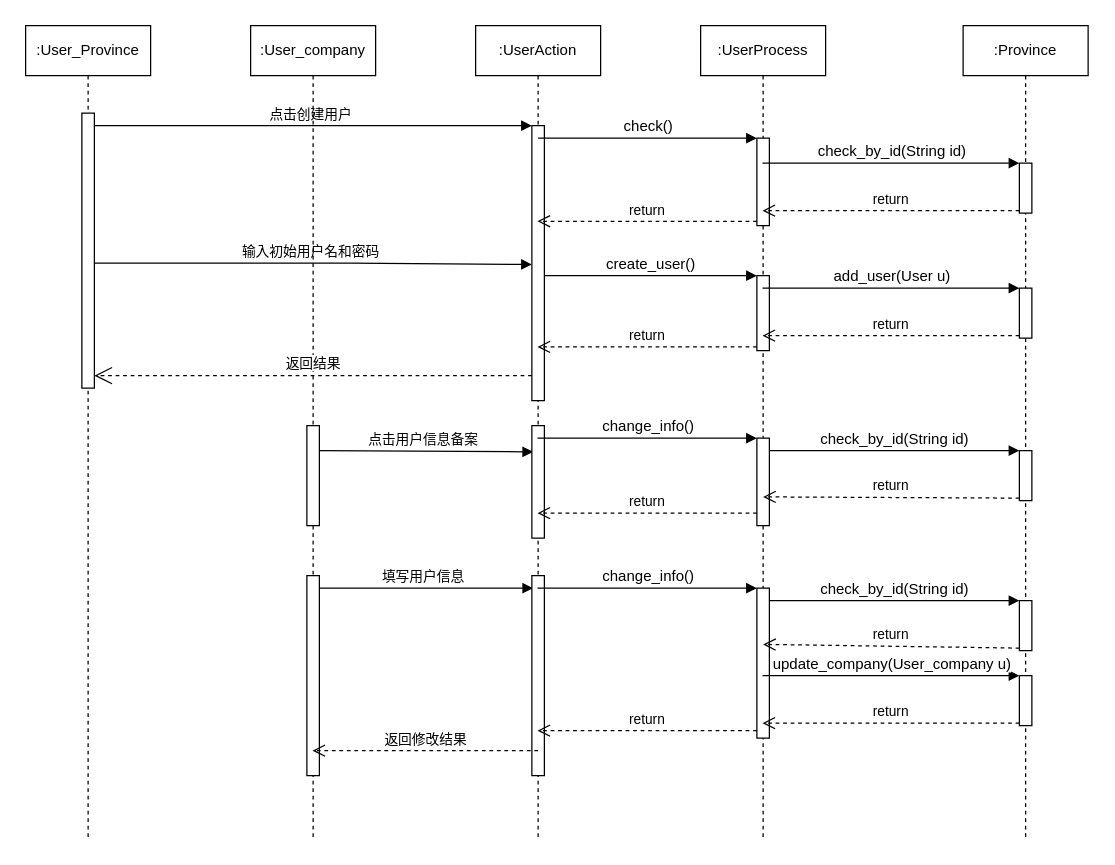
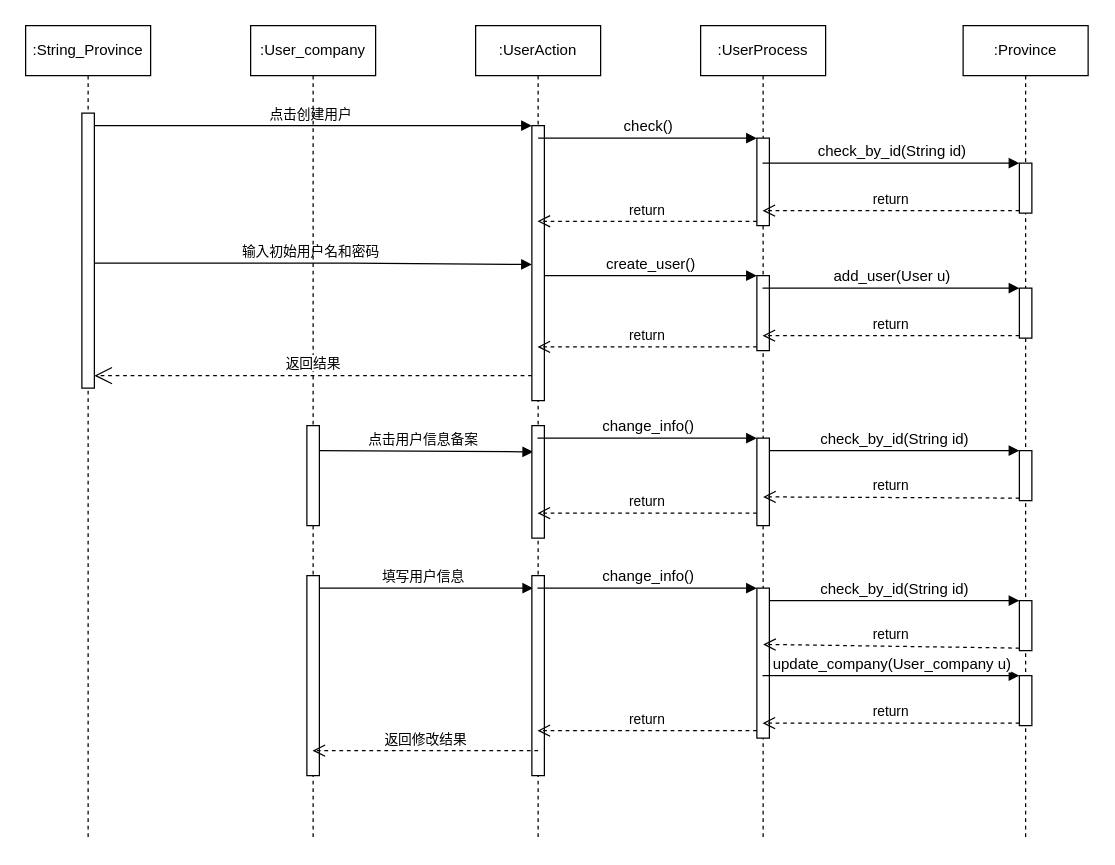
node ":User_Province": label ":User_Province" -> ":String_Province"
